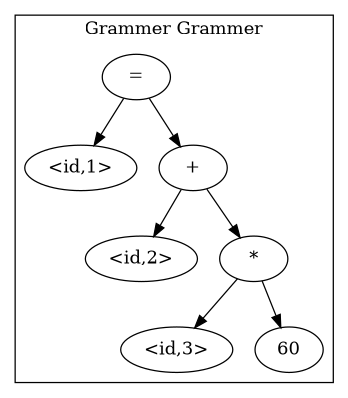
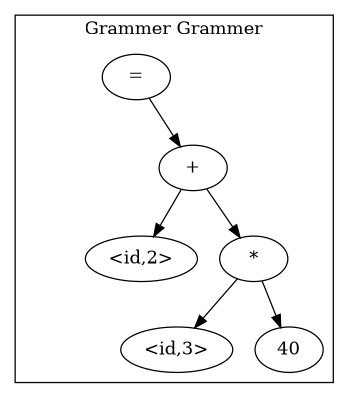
node "<id,1>": removed
node "60": label "60" -> "40"
